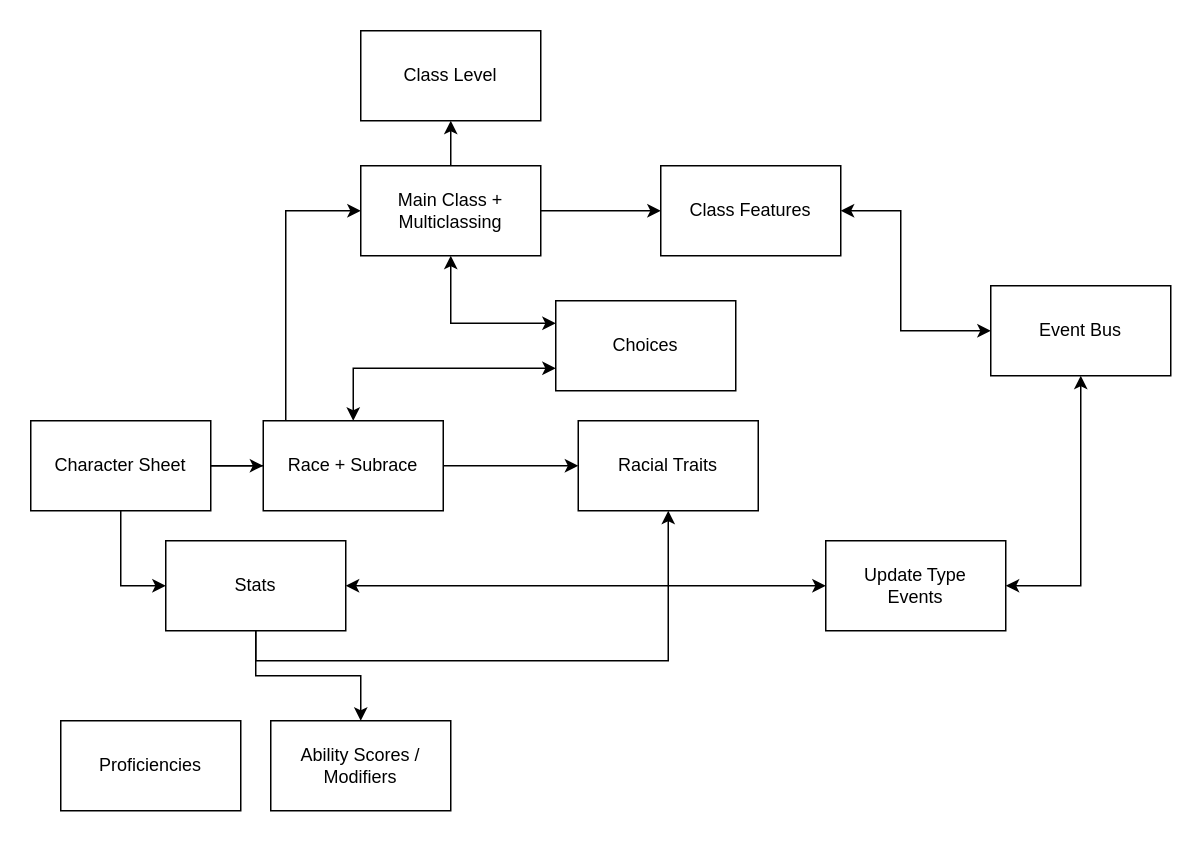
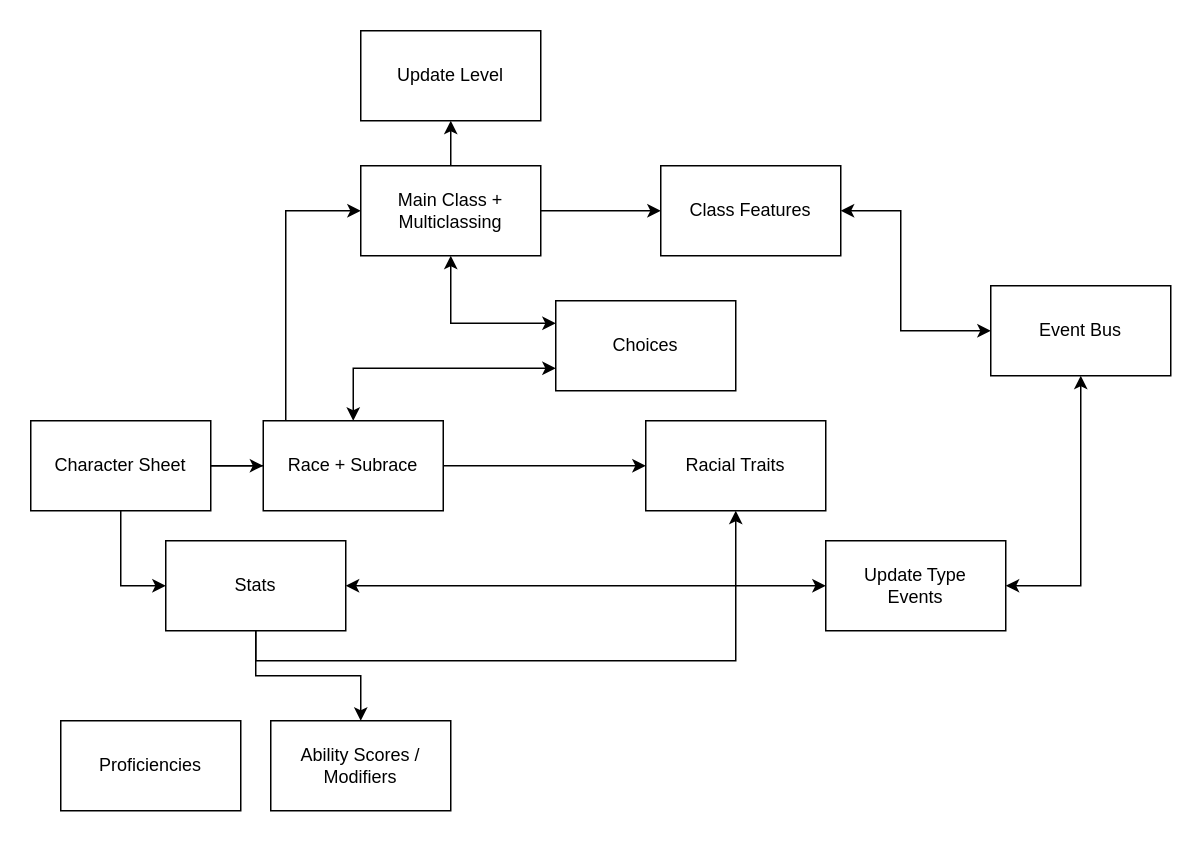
node "Class Level": label "Class Level" -> "Update Level"
node "Racial Traits": moved (668, 466) -> (736, 466)
